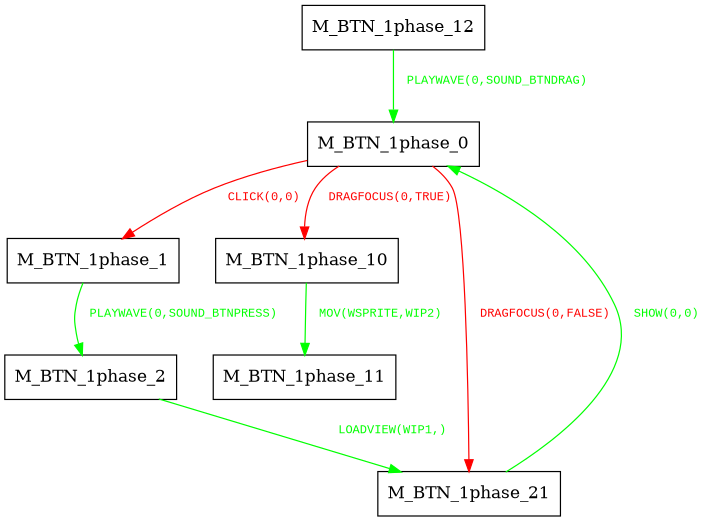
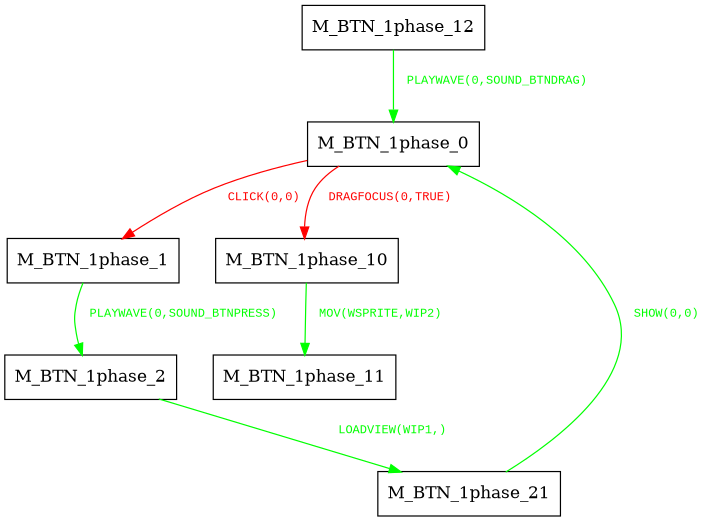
edge "M_BTN_1phase_0" -> "M_BTN_1phase_21": removed, label "DRAGFOCUS(0,FALSE)"
